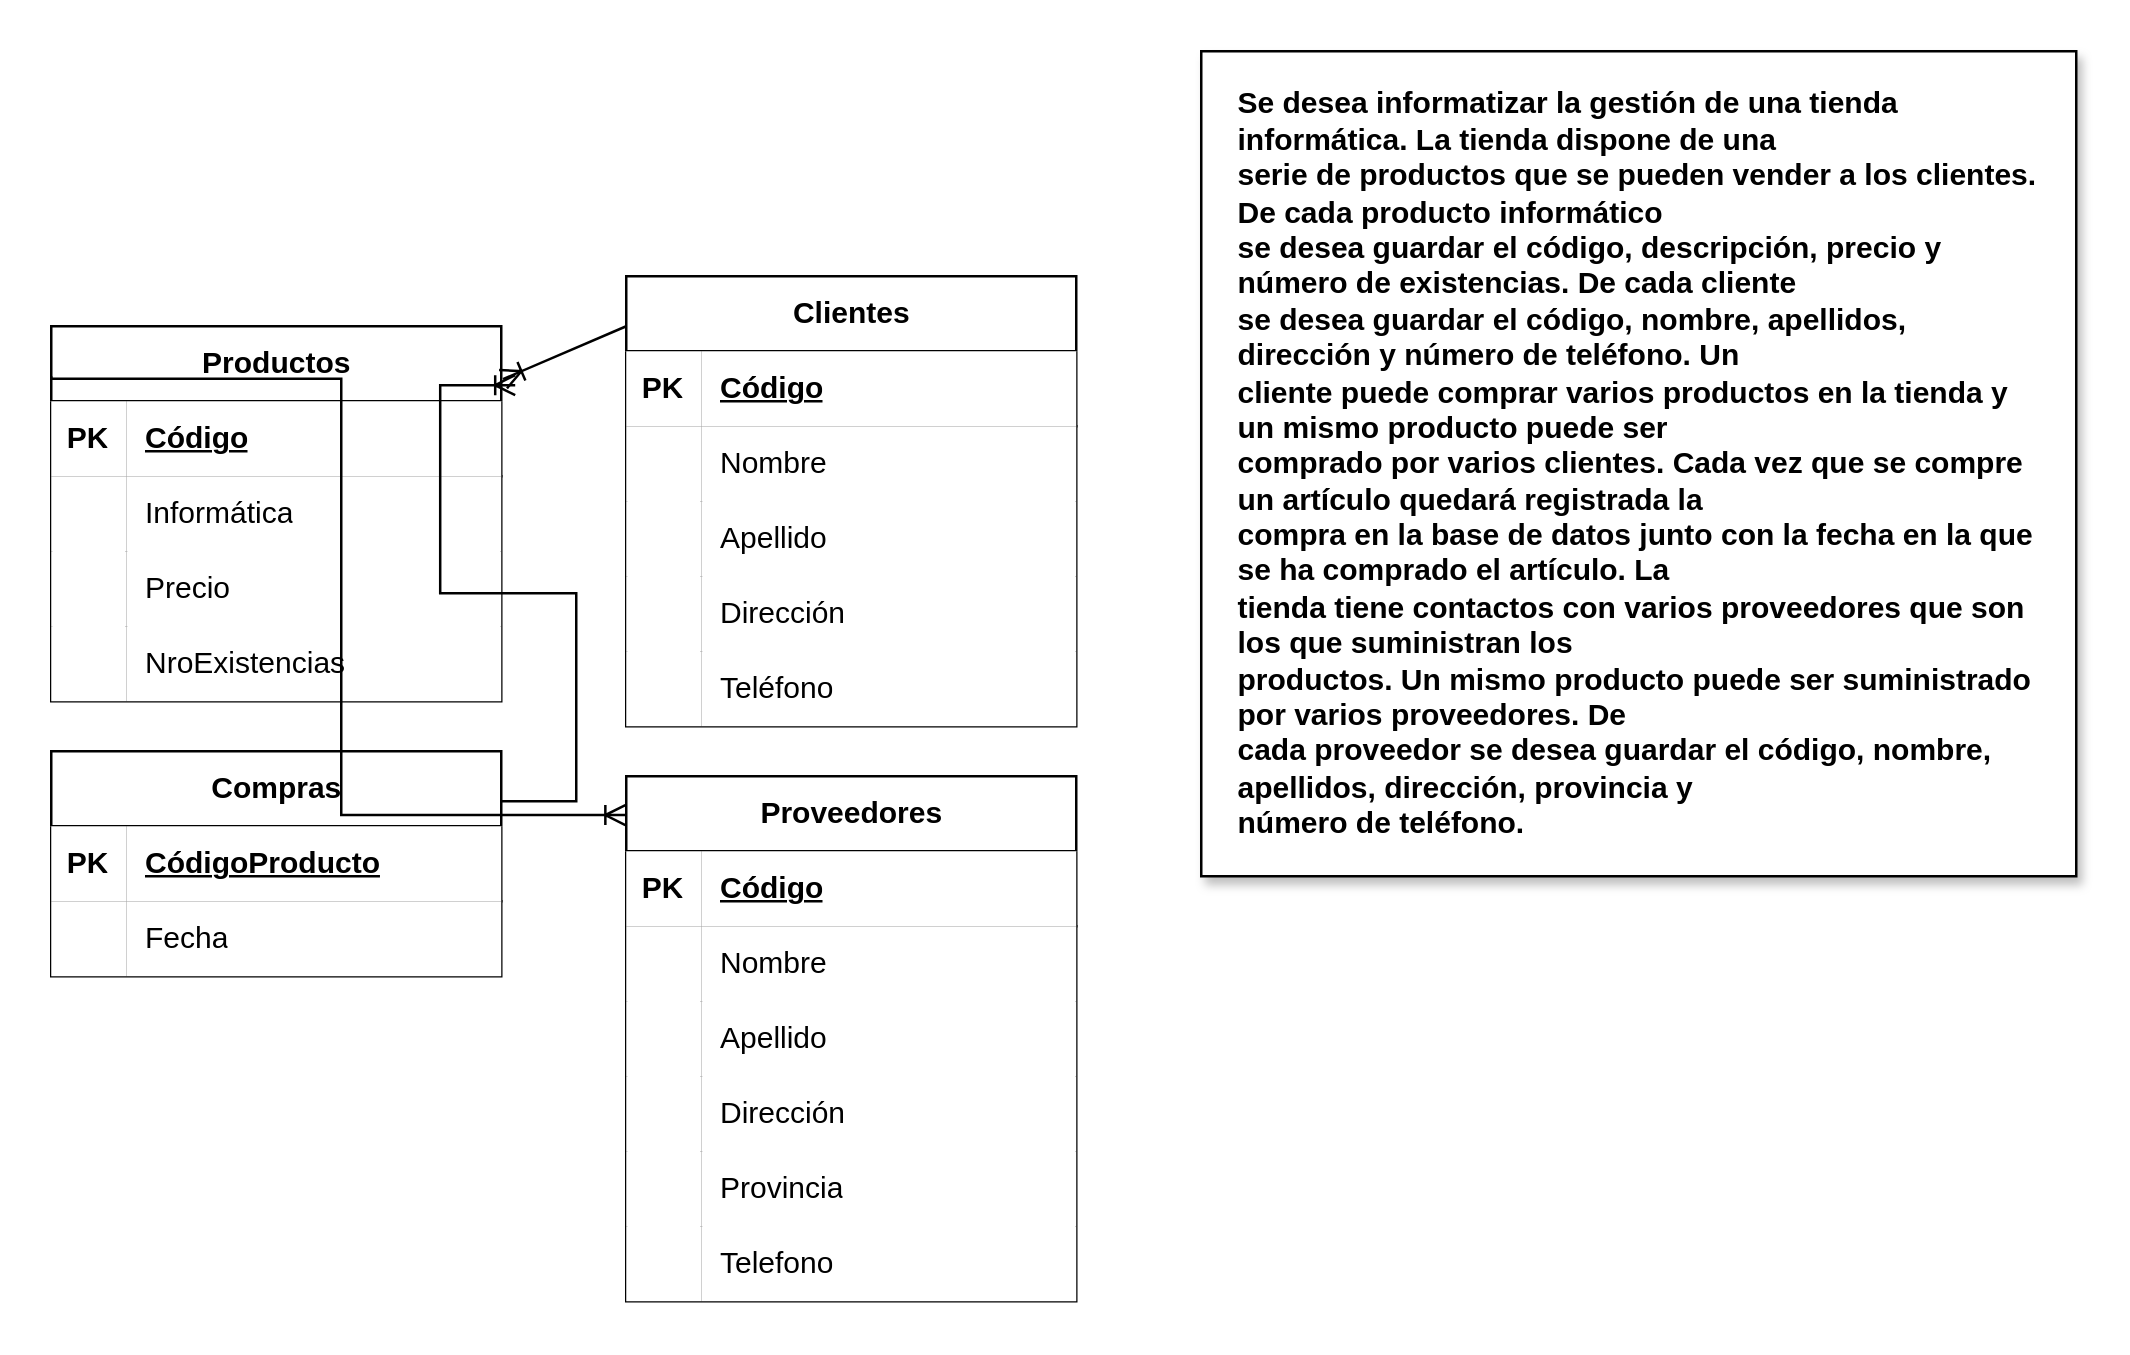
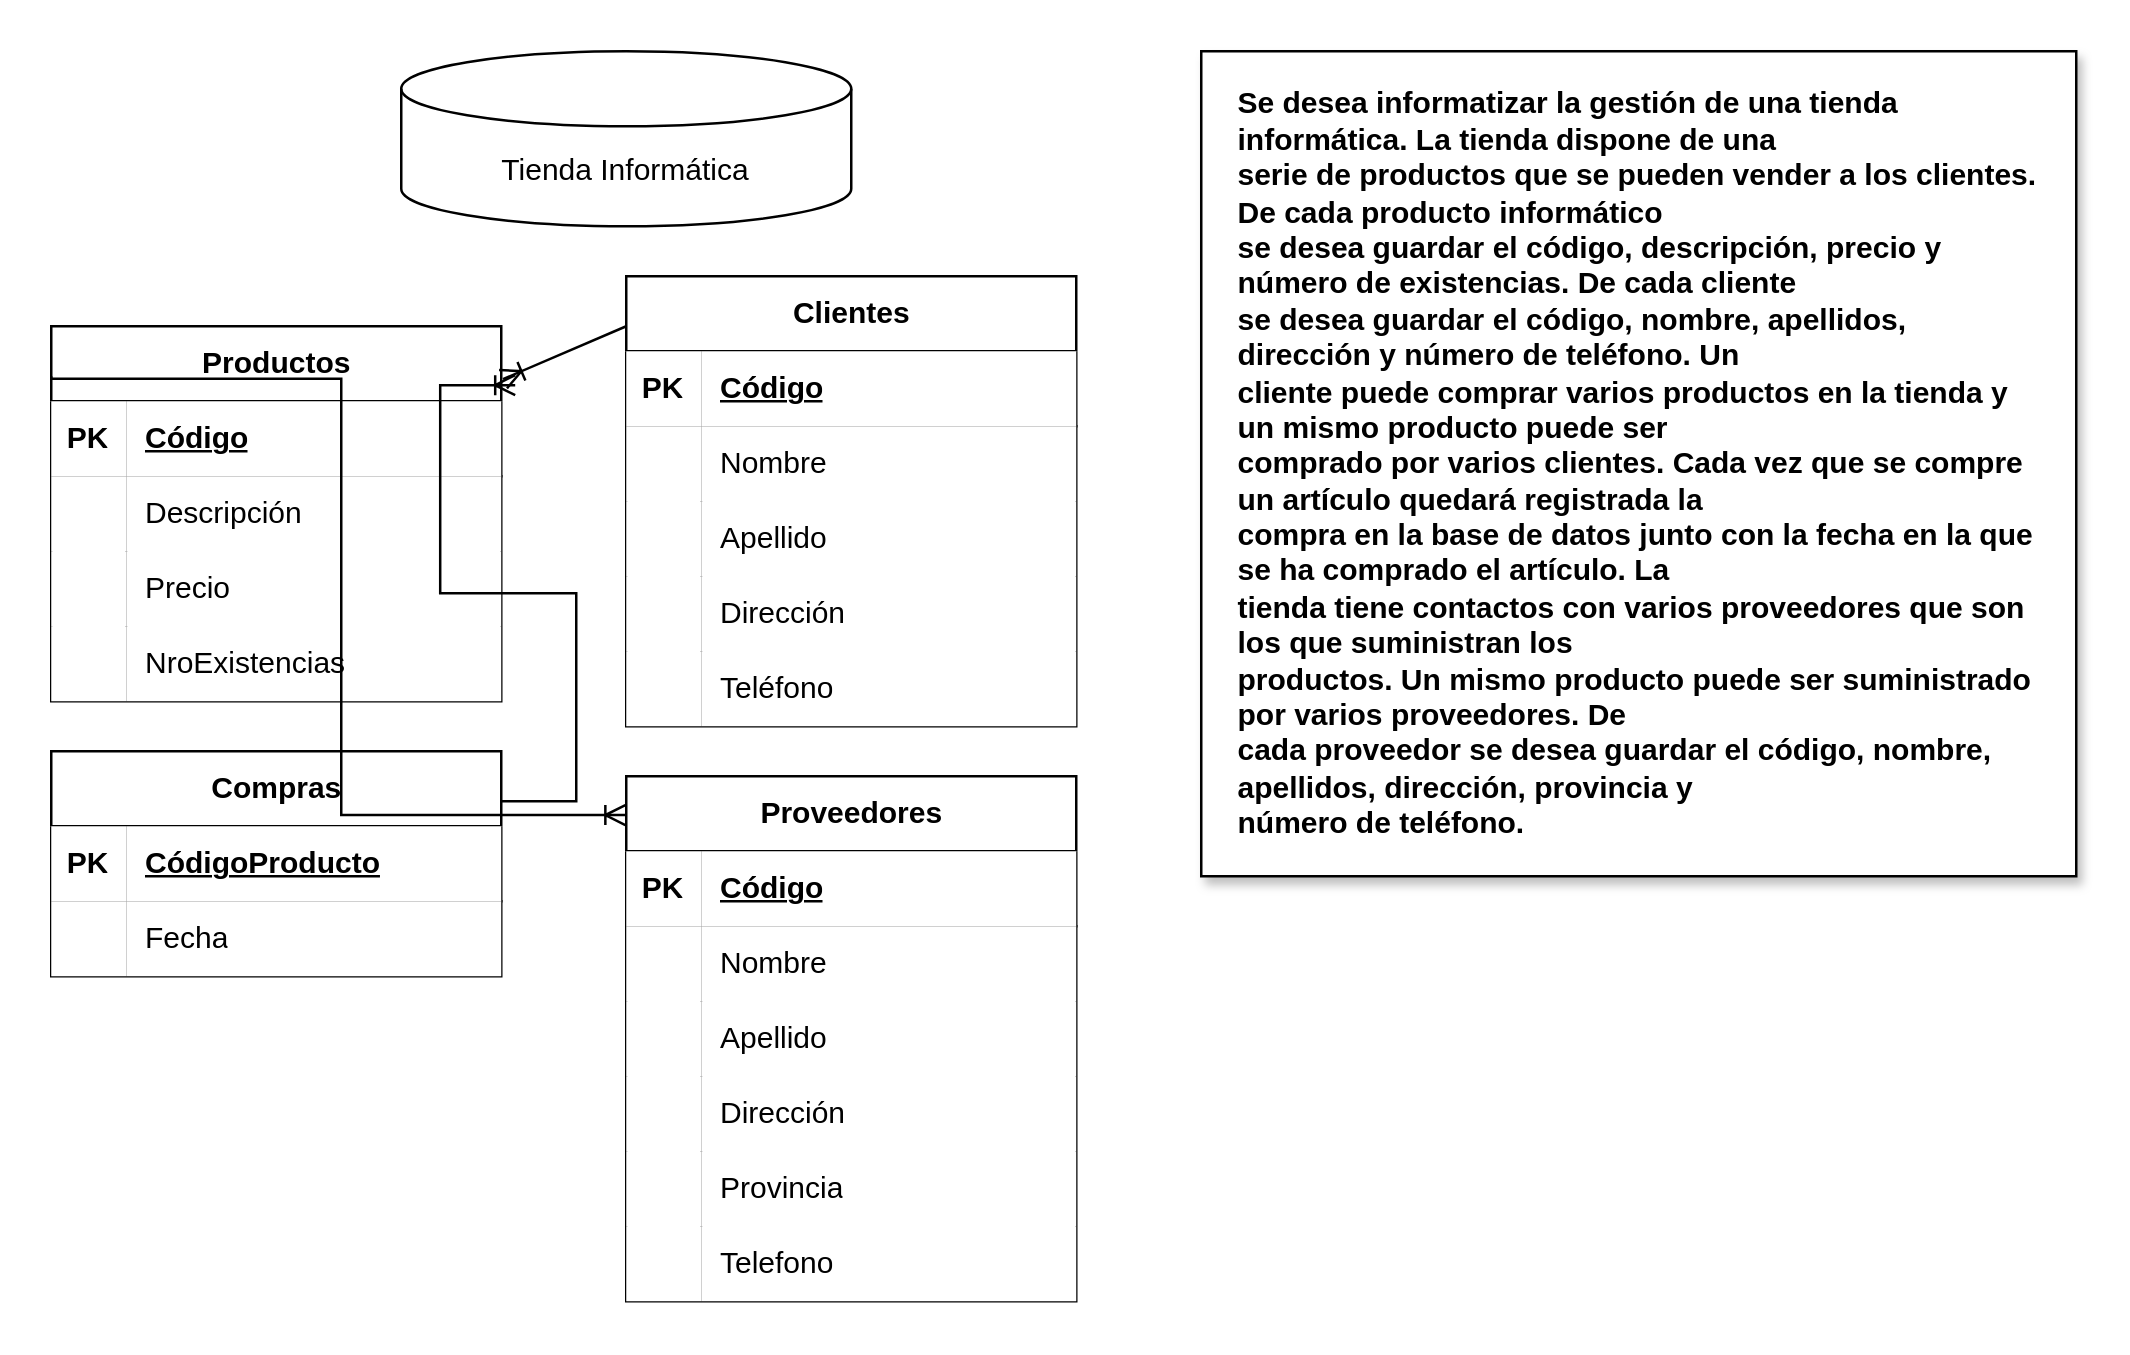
node "Tienda Informática": added
node "Informática": label "Informática" -> "Descripción"
